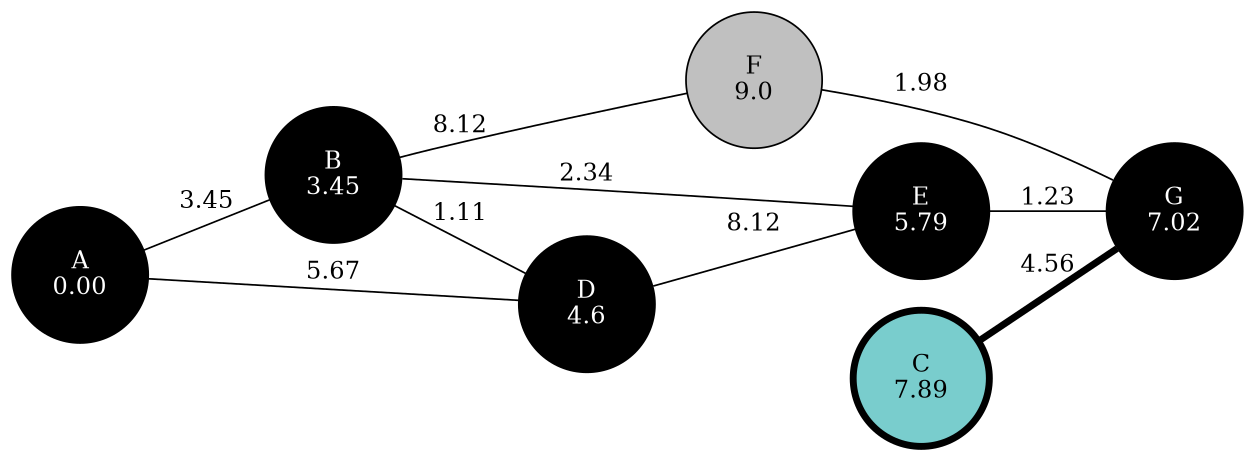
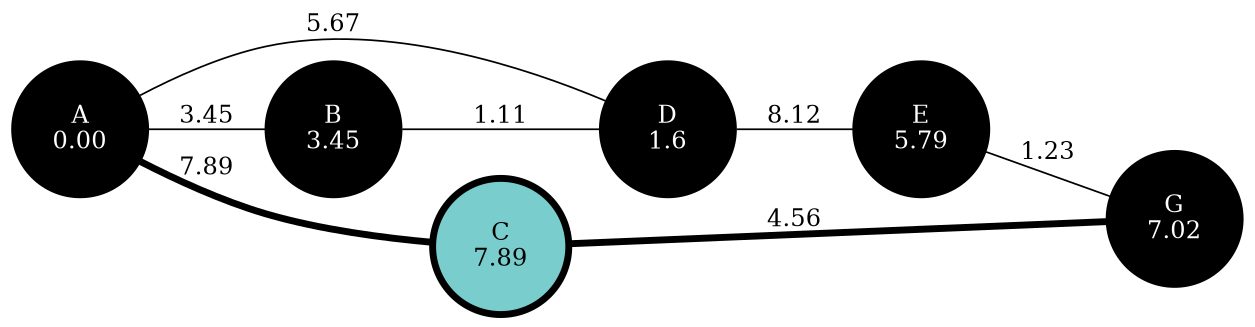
node "F 9.0": removed
edge "B 3.45" -- "E 5.79": removed, label "2.34"
edge "A 0.00" -- "C 7.89": added, label "7.89"
node "D 4.6": label "D 4.6" -> "D 1.6"
